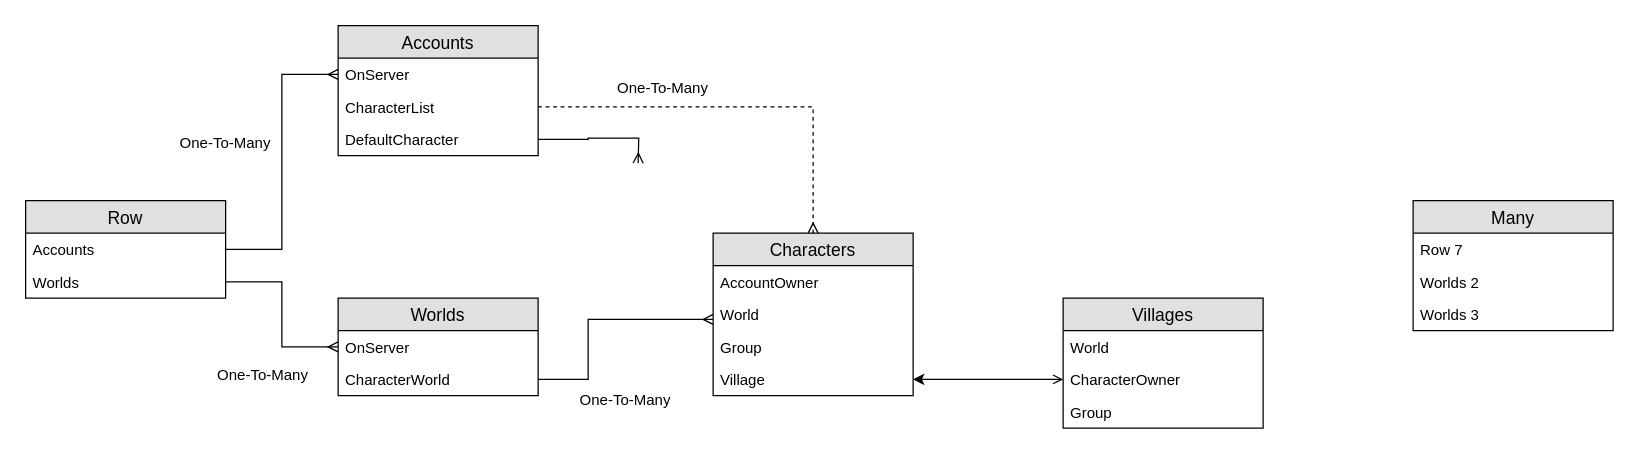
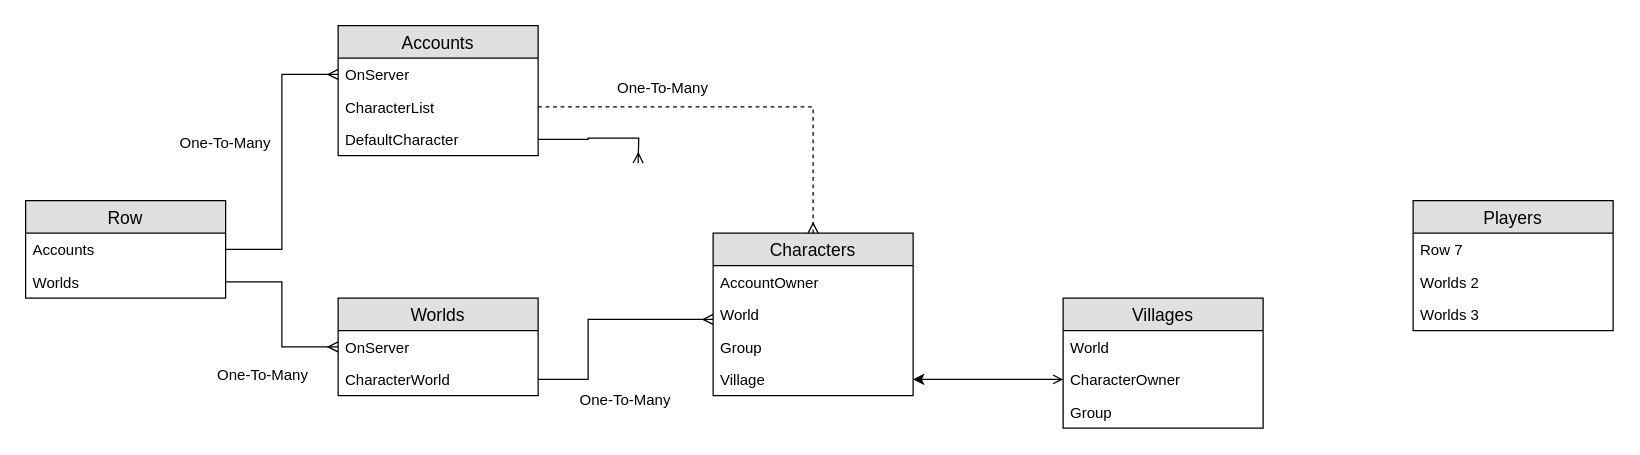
node "Many": label "Many" -> "Players"
